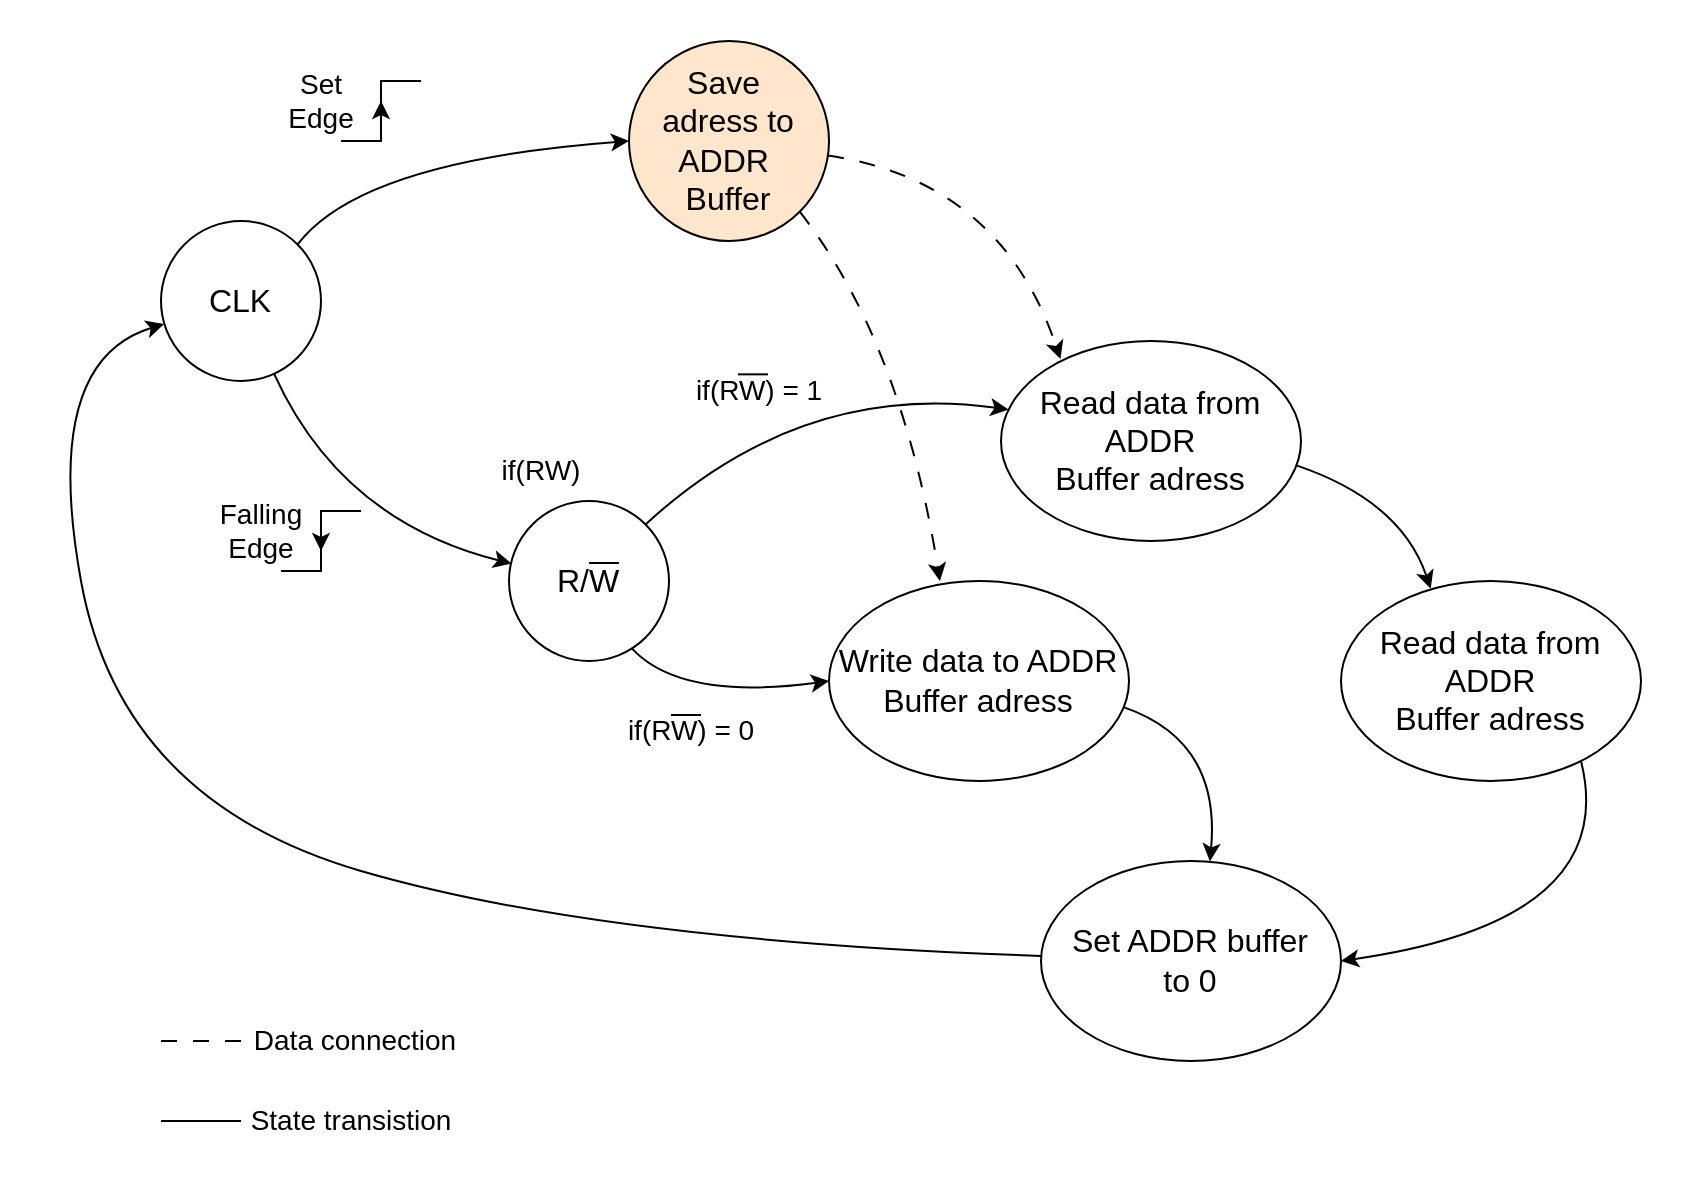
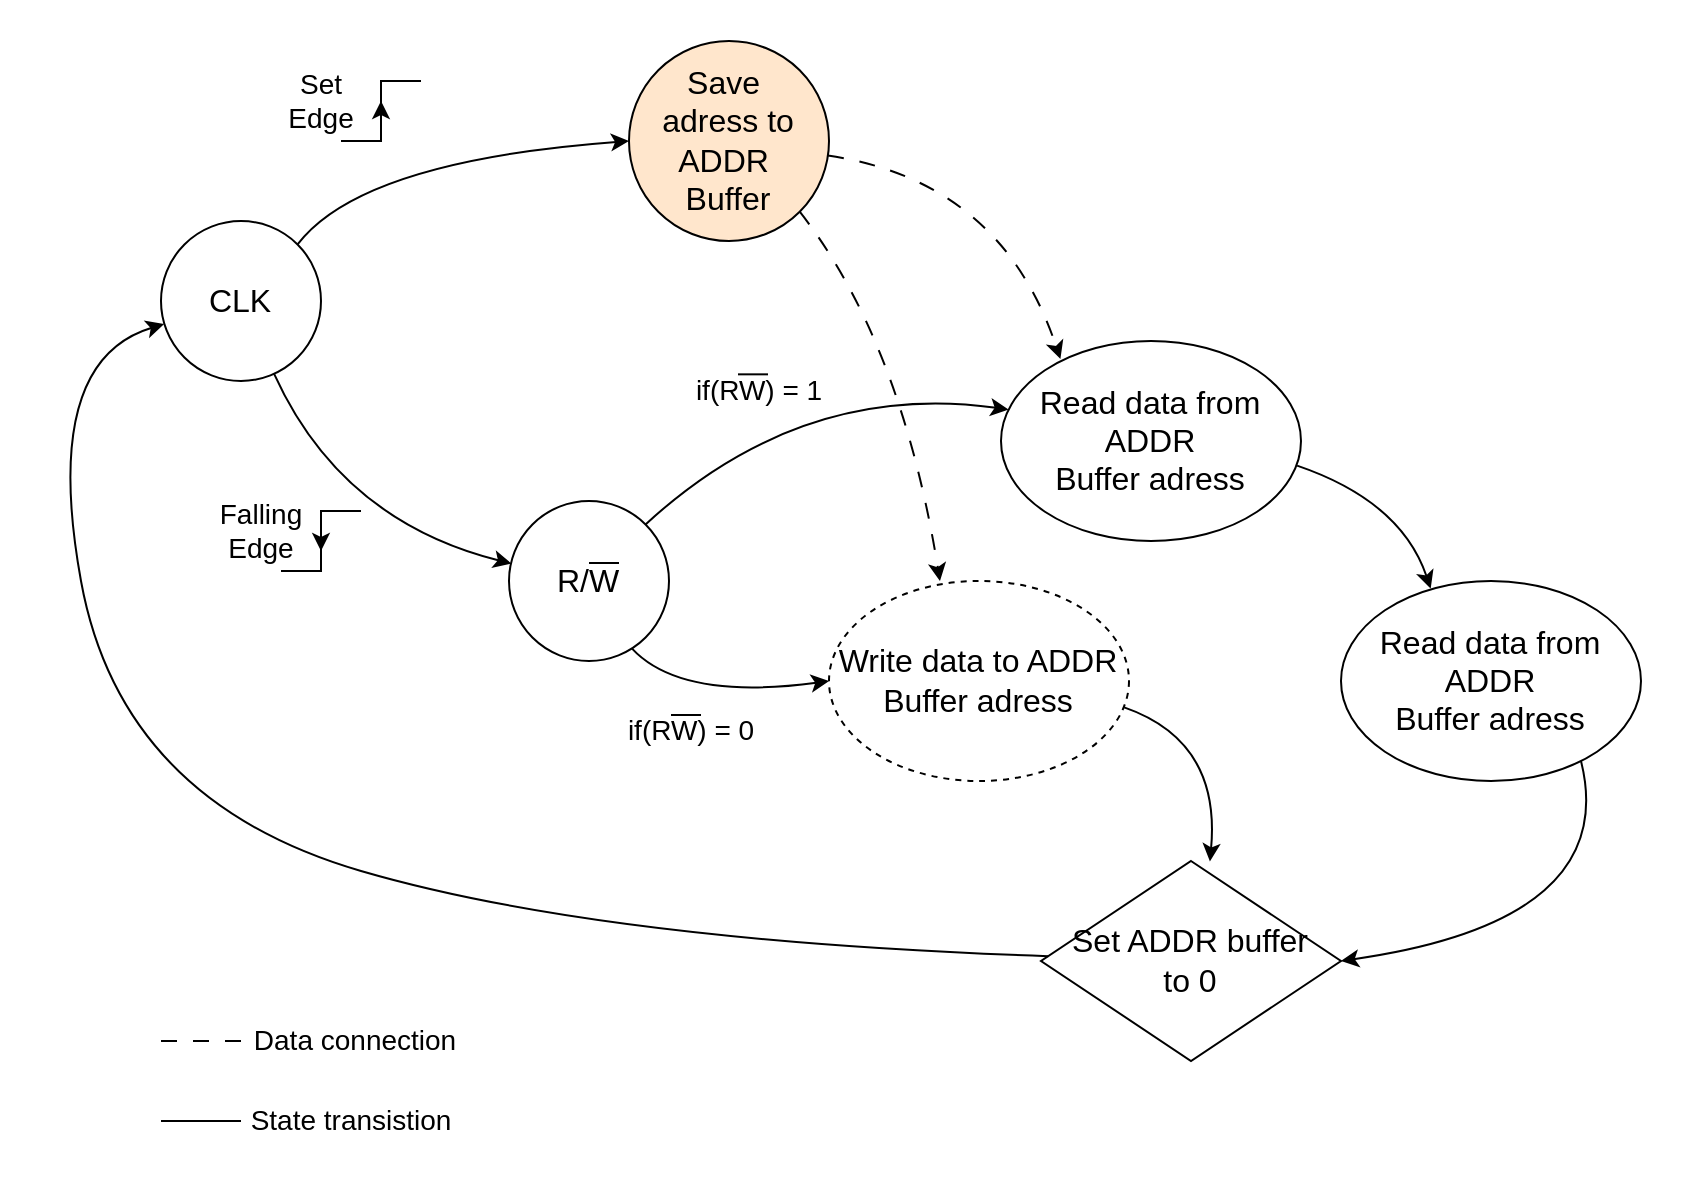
node "if(RW)": removed
node "Write data to ADDR Buffer adress": style solid -> dashed
node "Set ADDR buffer to 0": shape ellipse -> diamond
